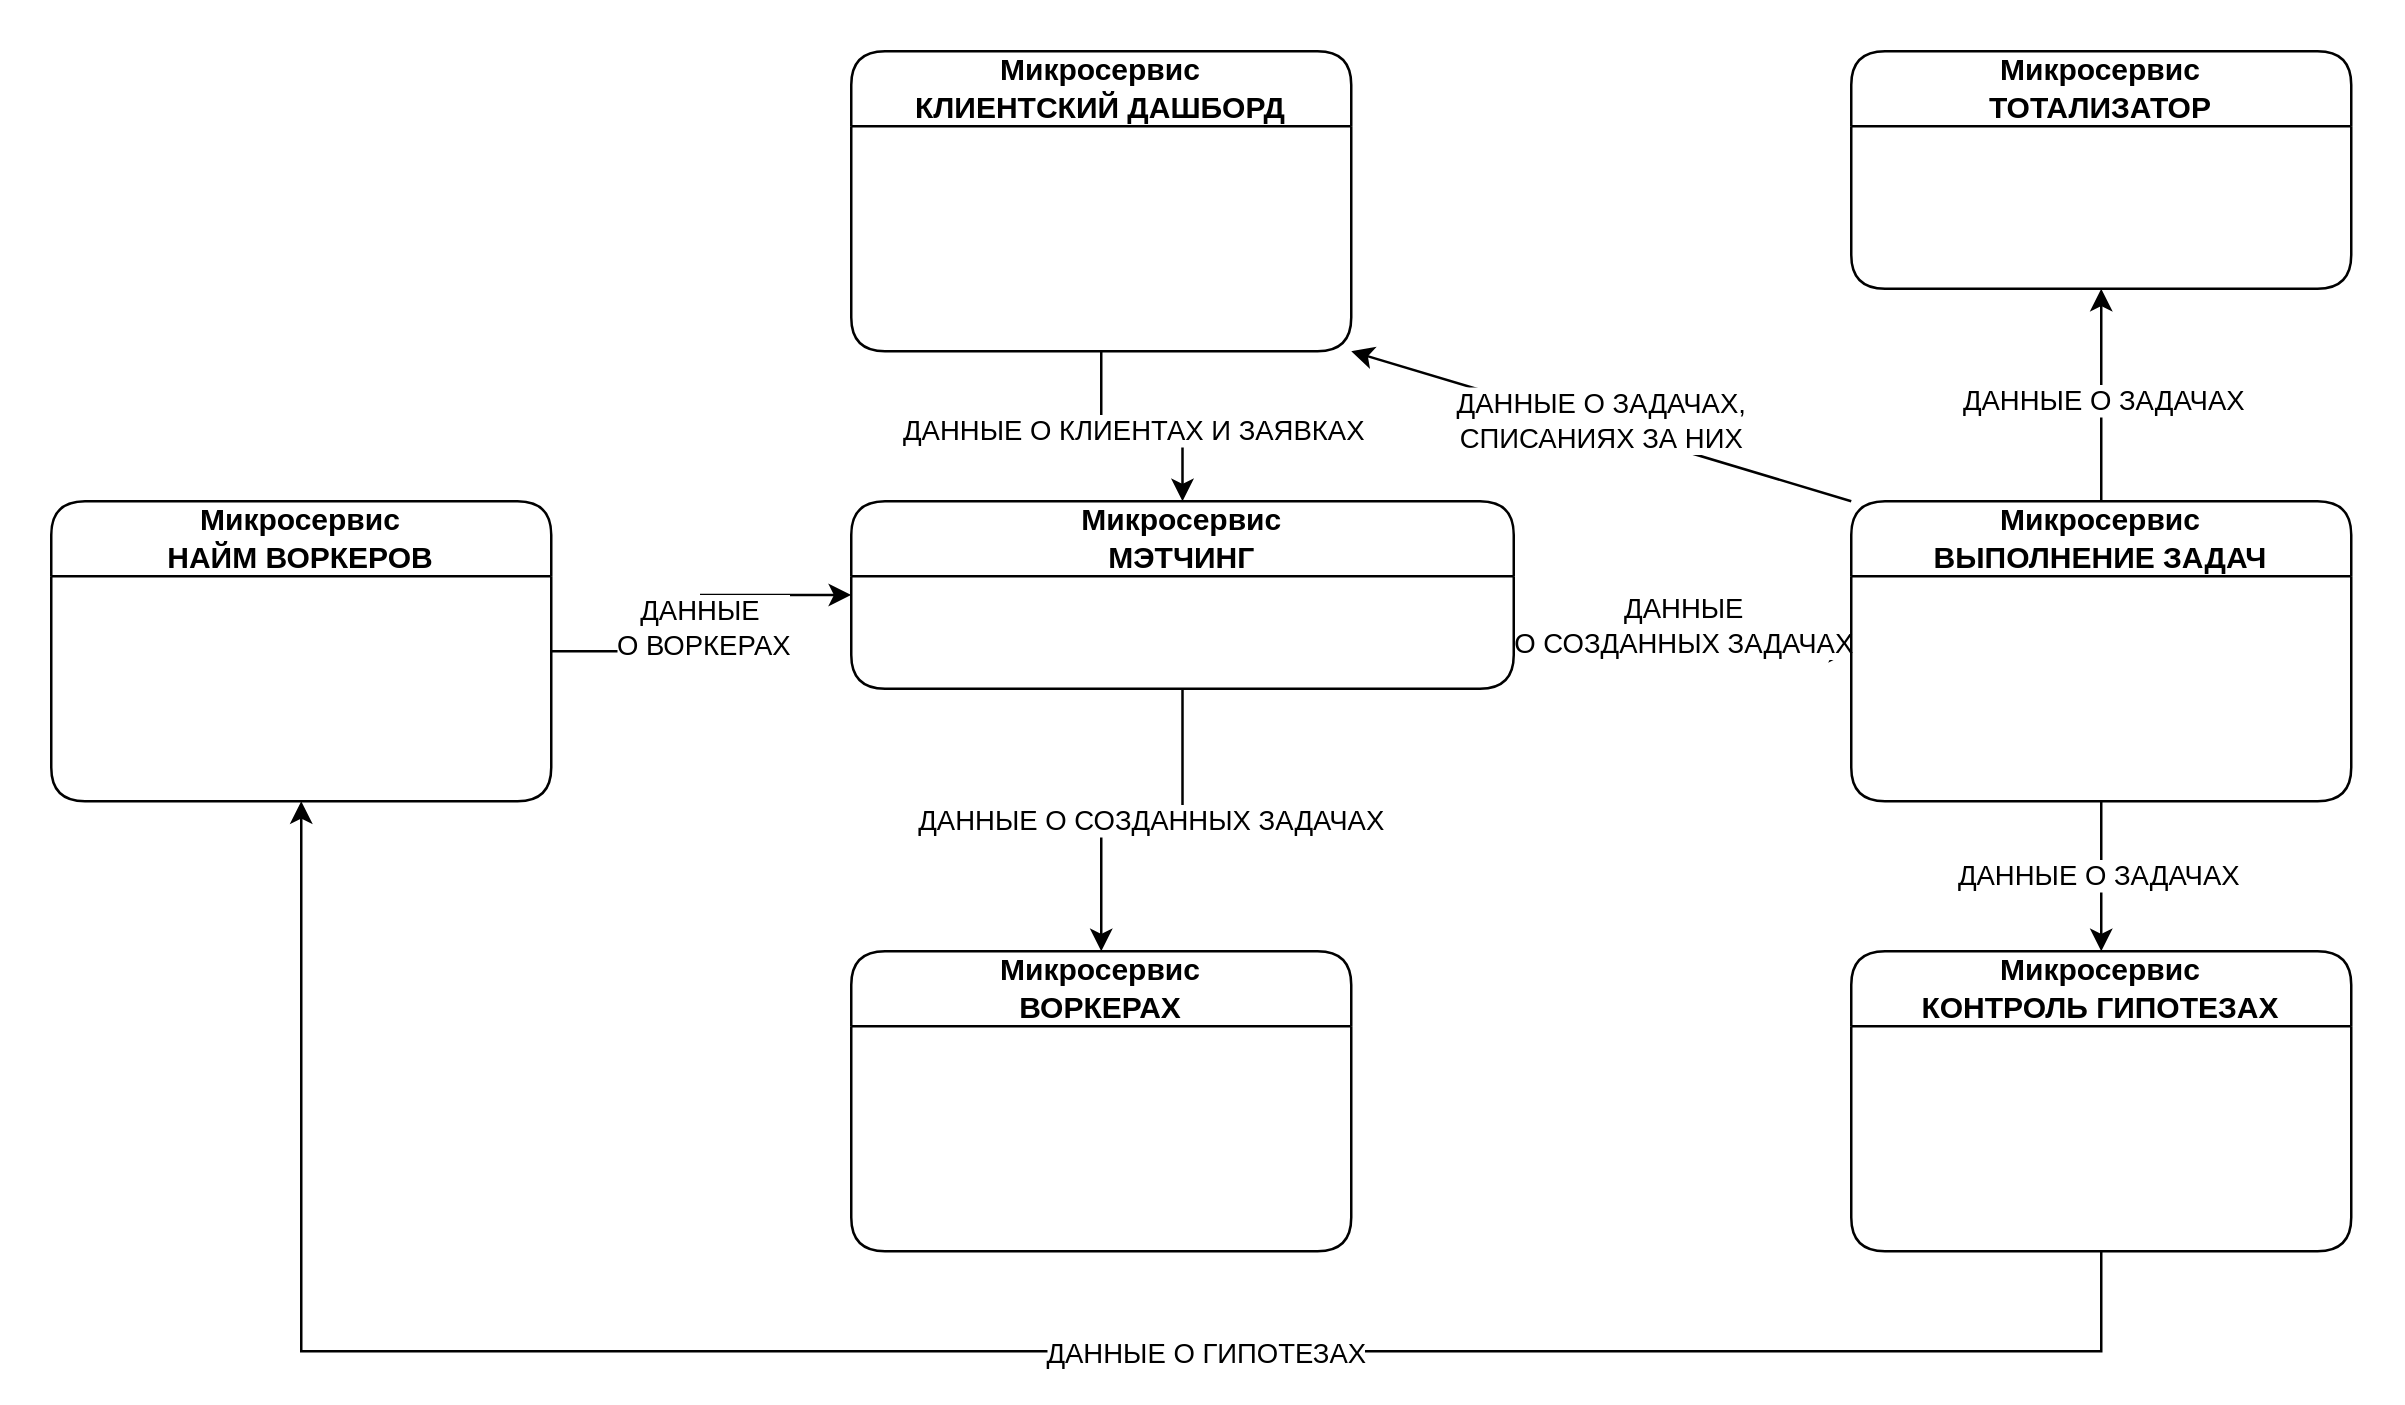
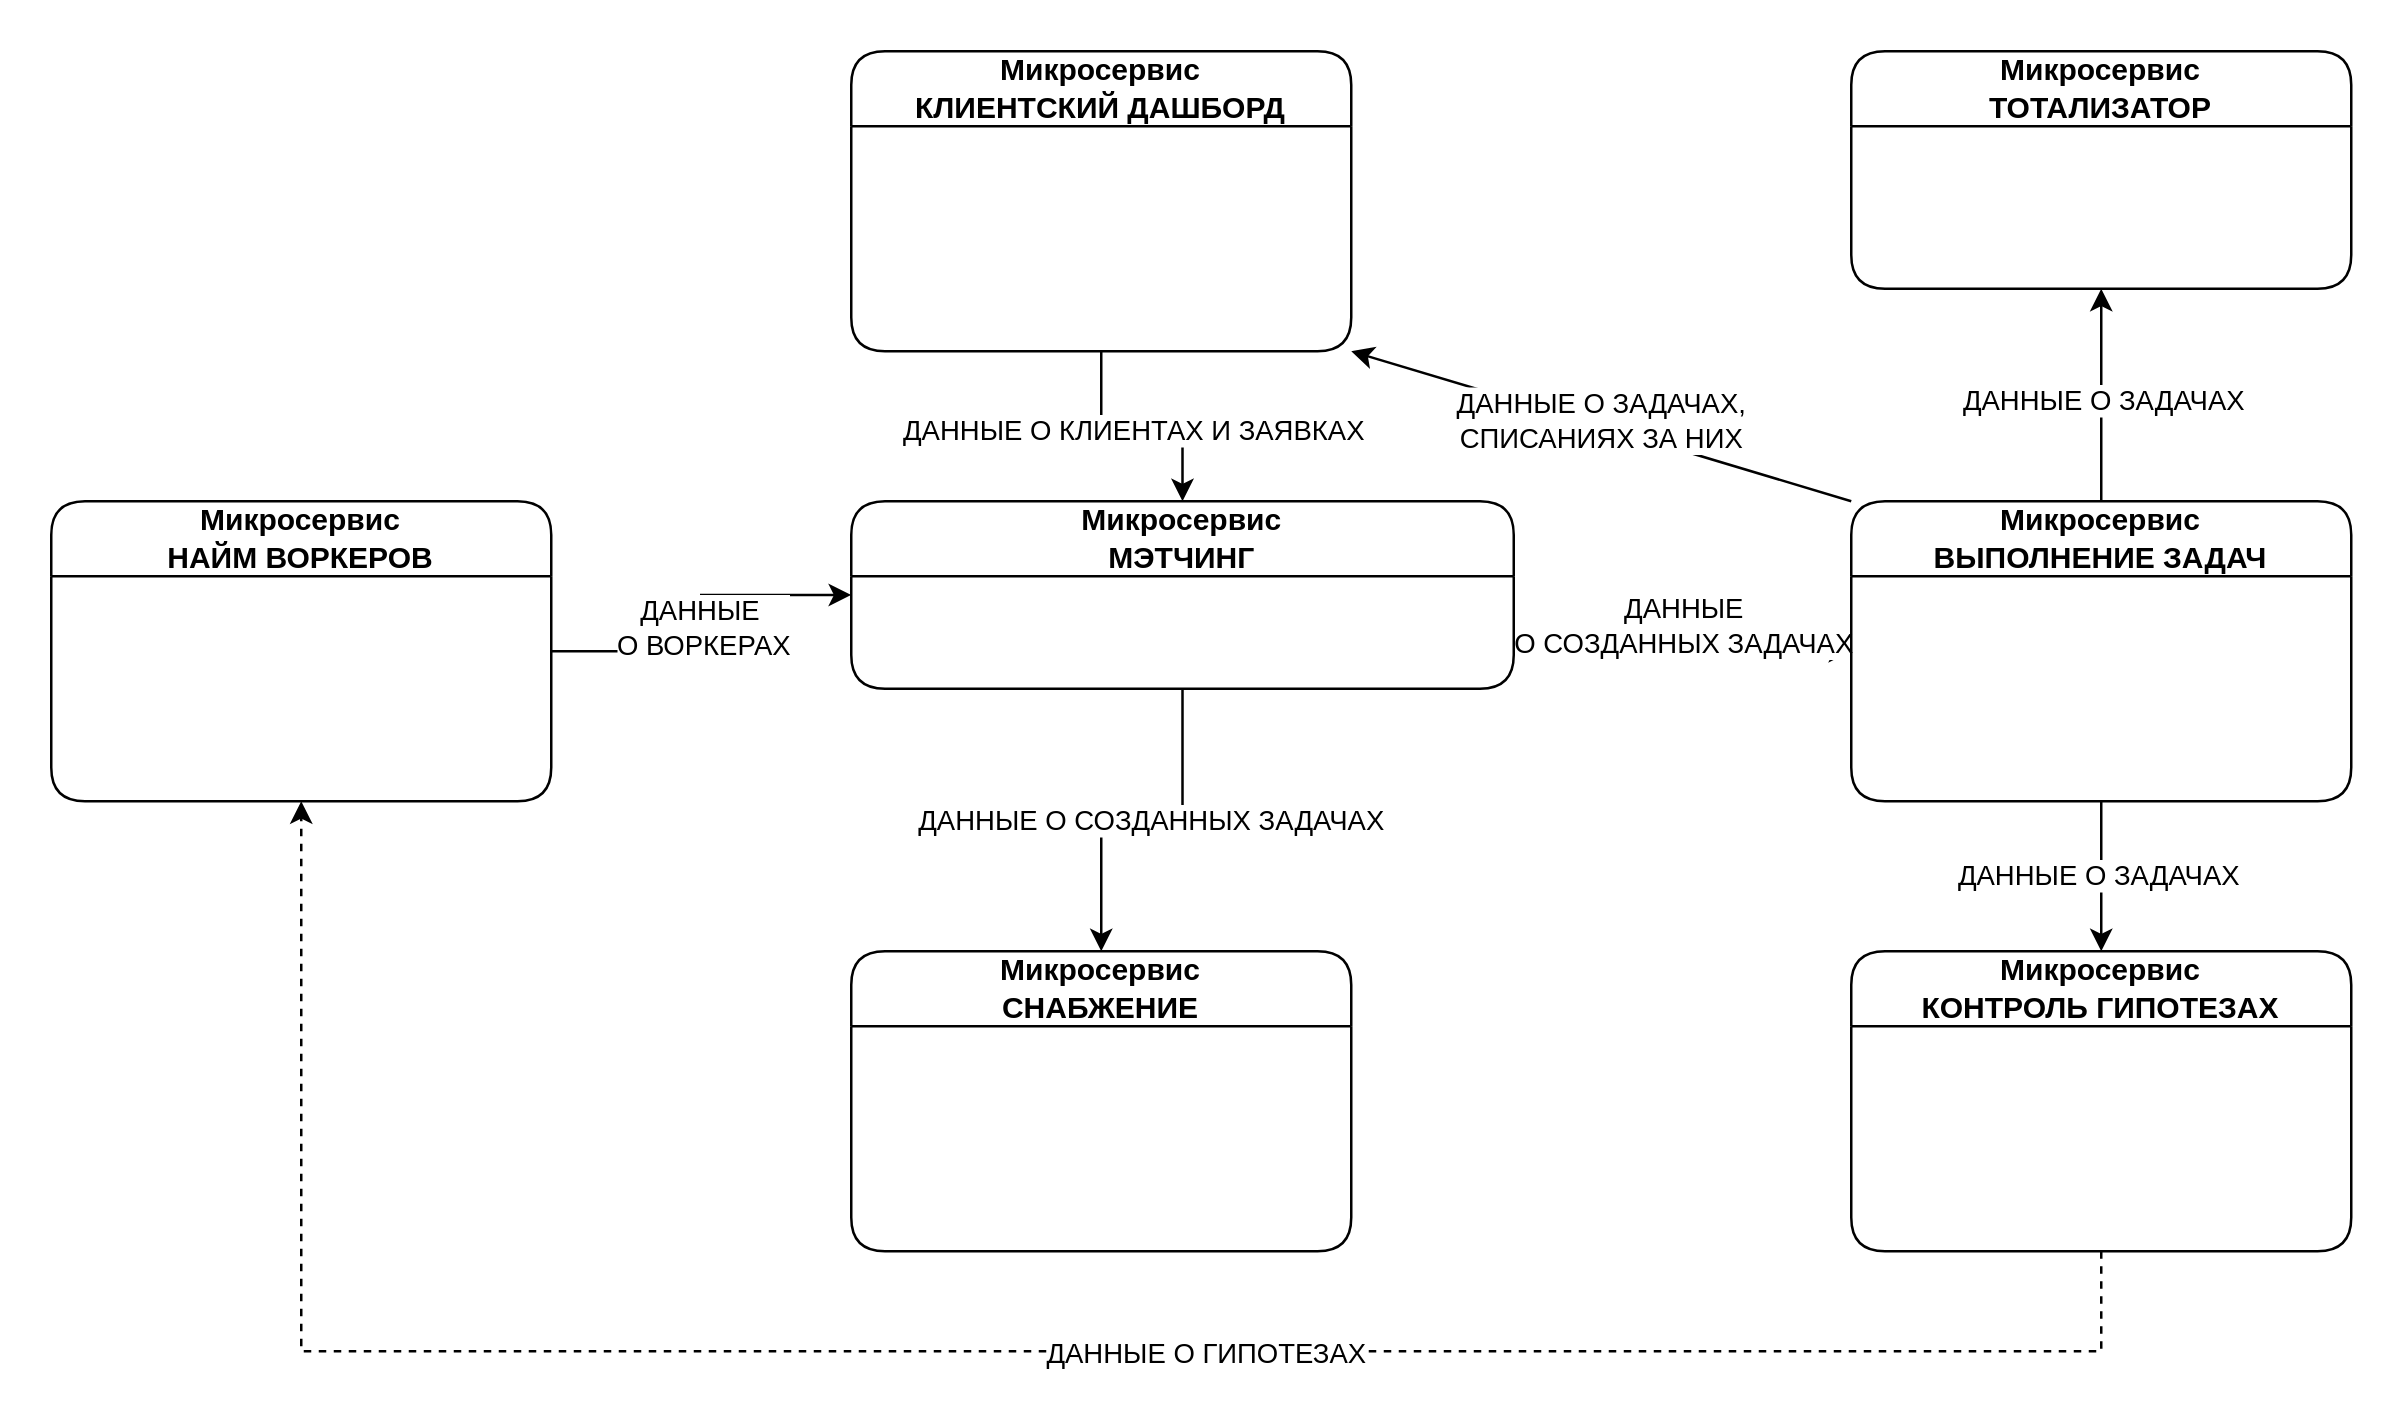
node "Микросервис ВОРКЕРАХ": label "Микросервис ВОРКЕРАХ" -> "Микросервис СНАБЖЕНИЕ"
edge "Микросервис КОНТРОЛЬ ГИПОТЕЗАХ" -> "Микросервис НАЙМ ВОРКЕРОВ": style solid -> dashed
